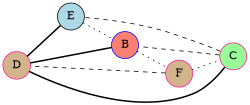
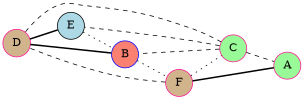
node "A": added
edge "C" -- "D": style bold -> dashed
